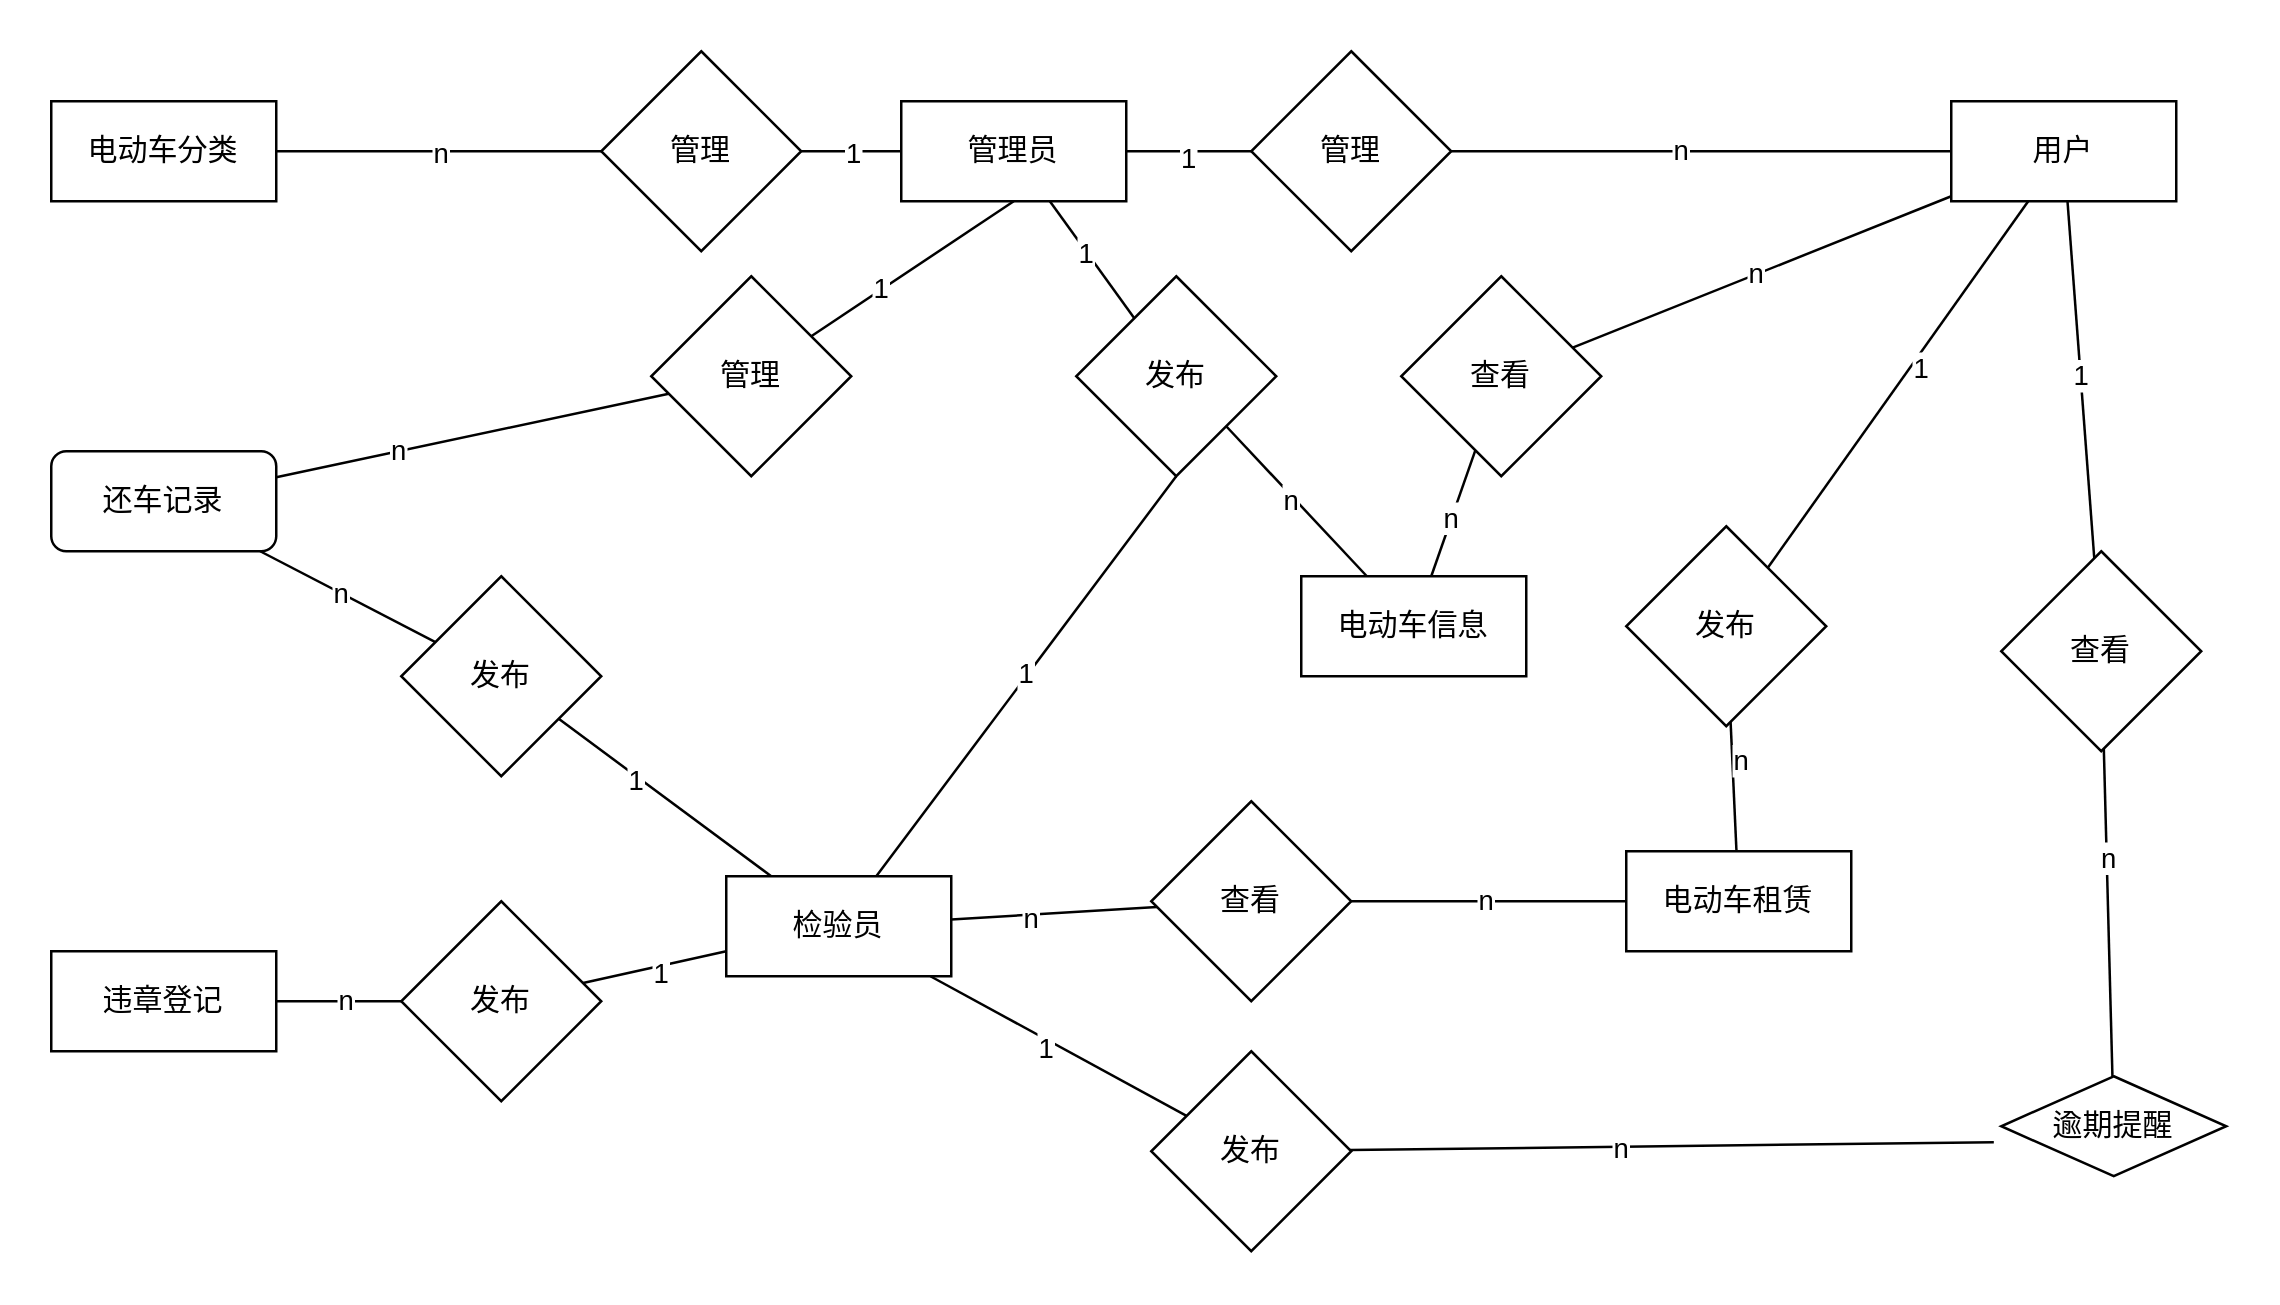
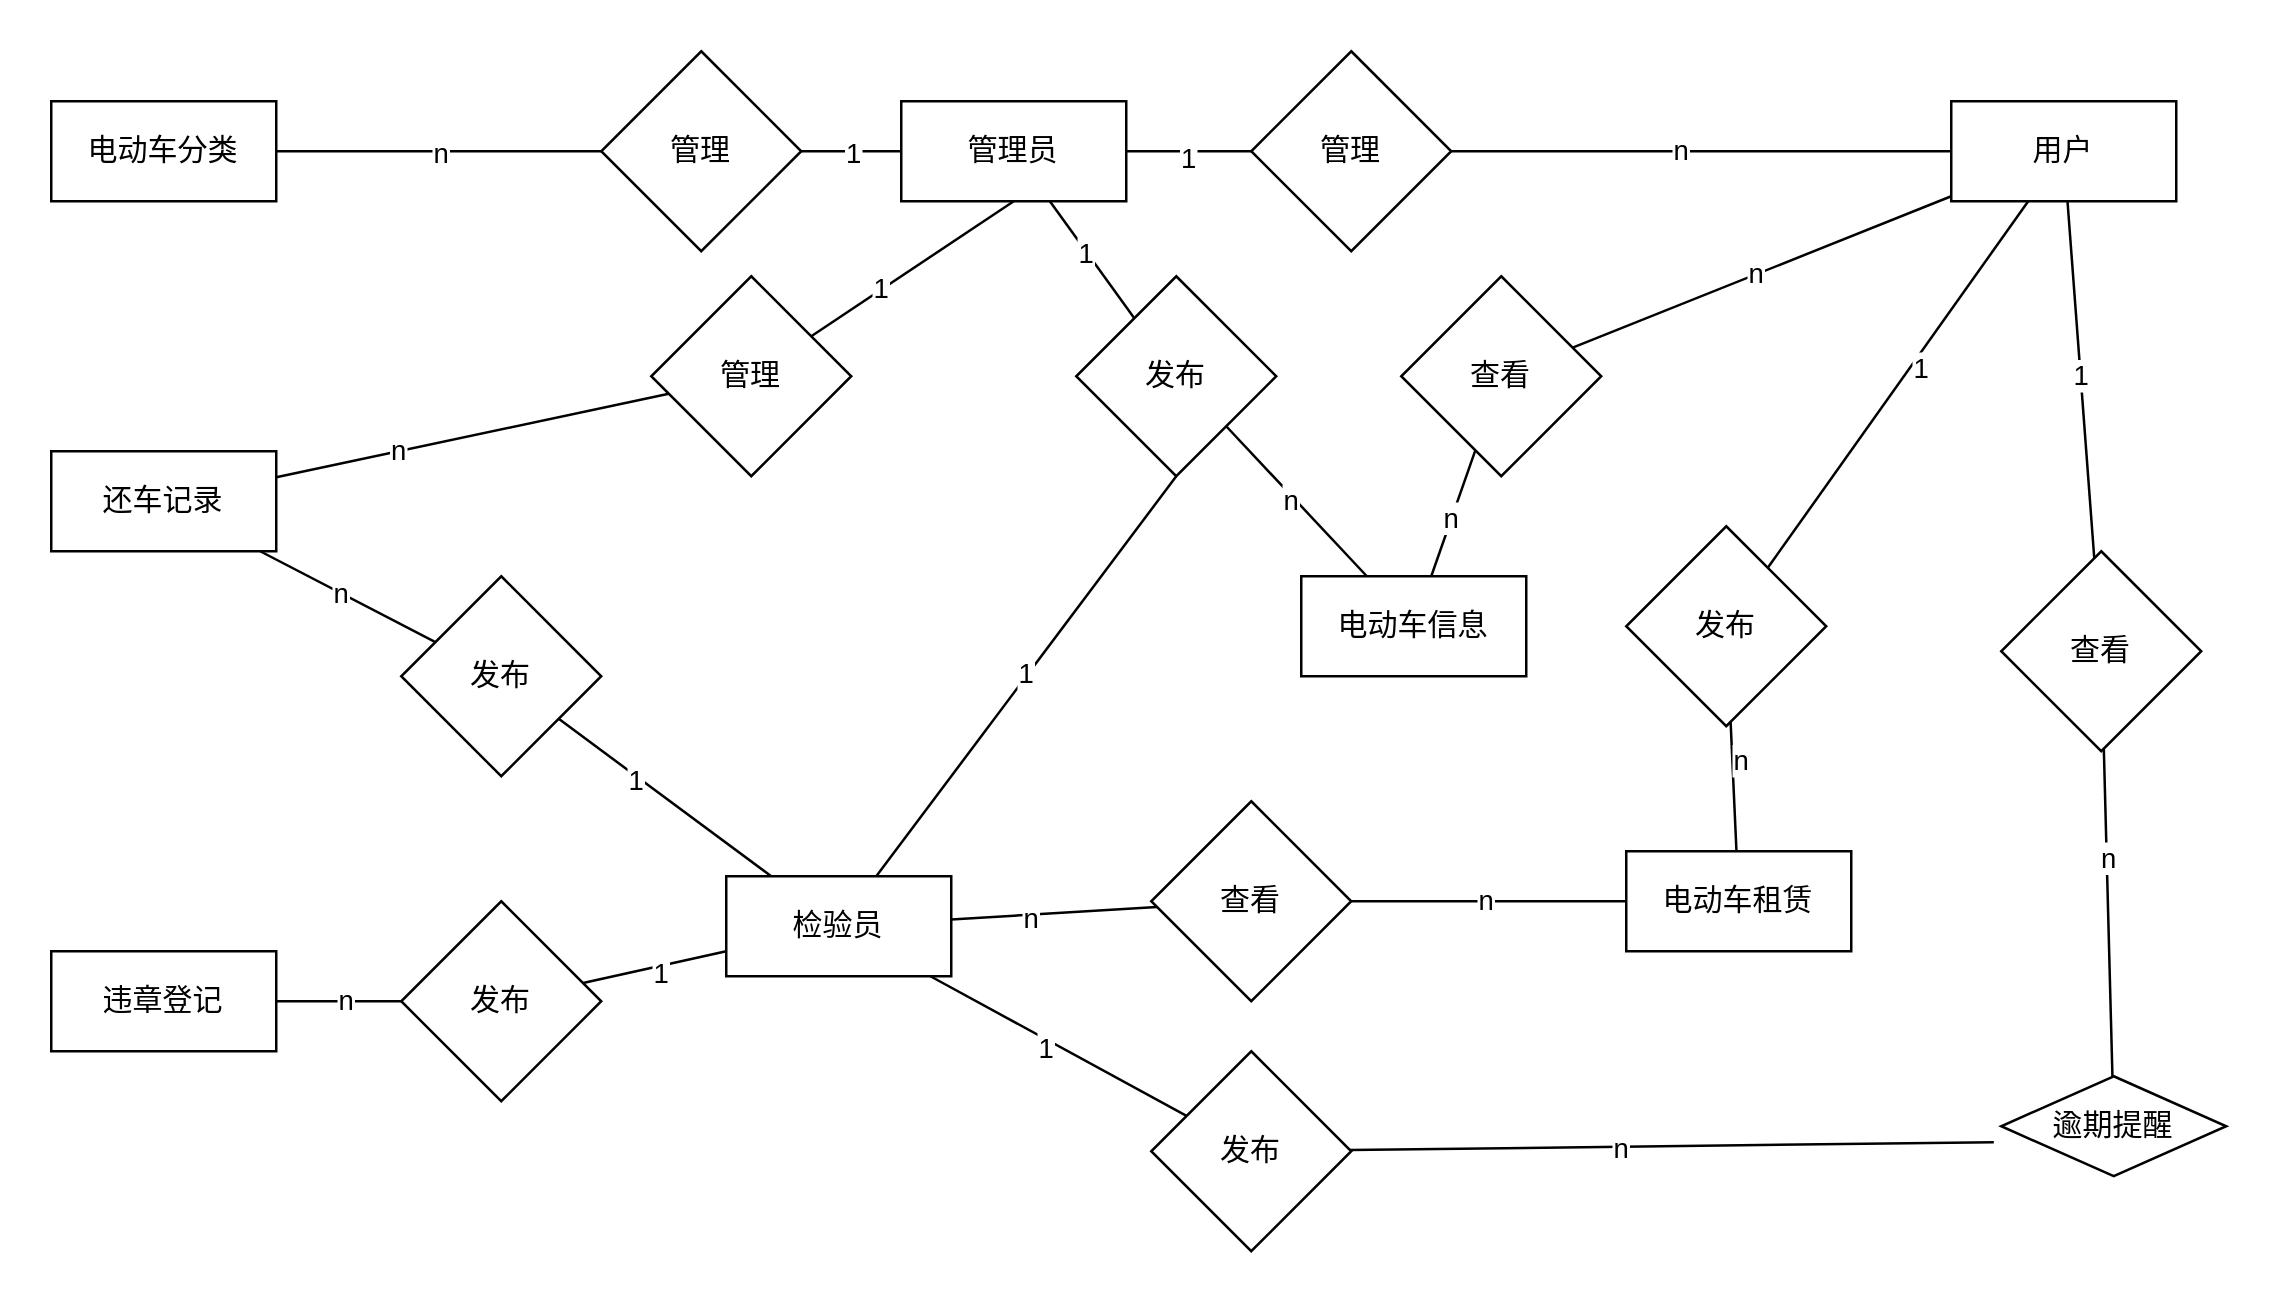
node "还车记录": shape rounded rectangle -> rectangle
